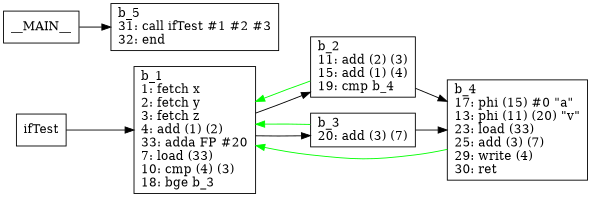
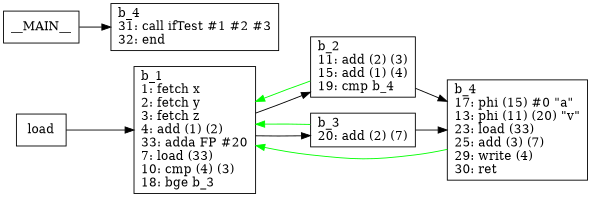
node "b_5 31: call ifTest #1 #2 #3 32: end": label "b_5 31: call ifTest #1 #2 #3 32: end" -> "b_4 31: call ifTest #1 #2 #3 32: end"
node "ifTest": label "ifTest" -> "load"
node "b_3 20: add (3) (7)": label "b_3 20: add (3) (7)" -> "b_3 20: add (2) (7)"
